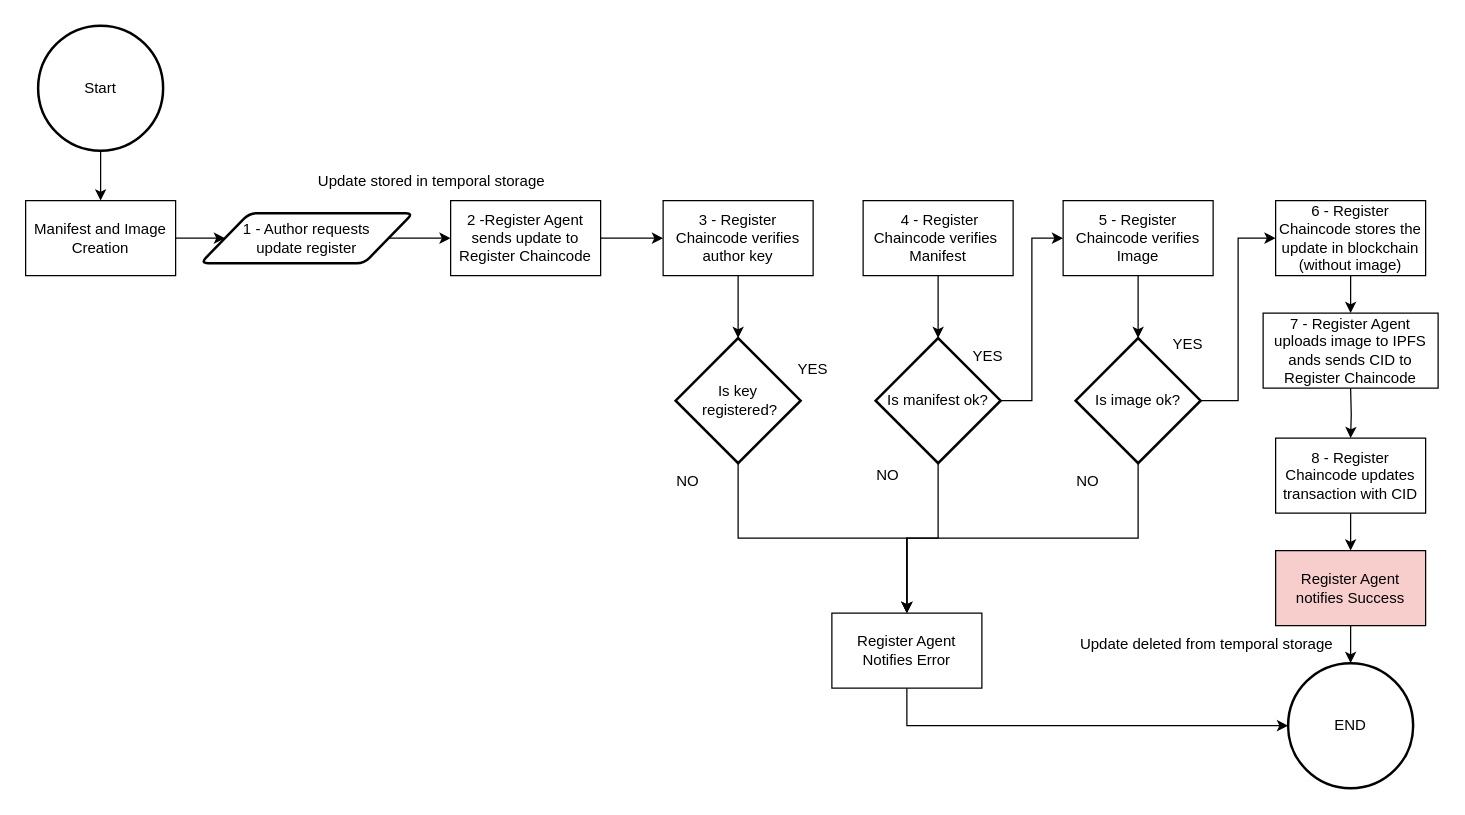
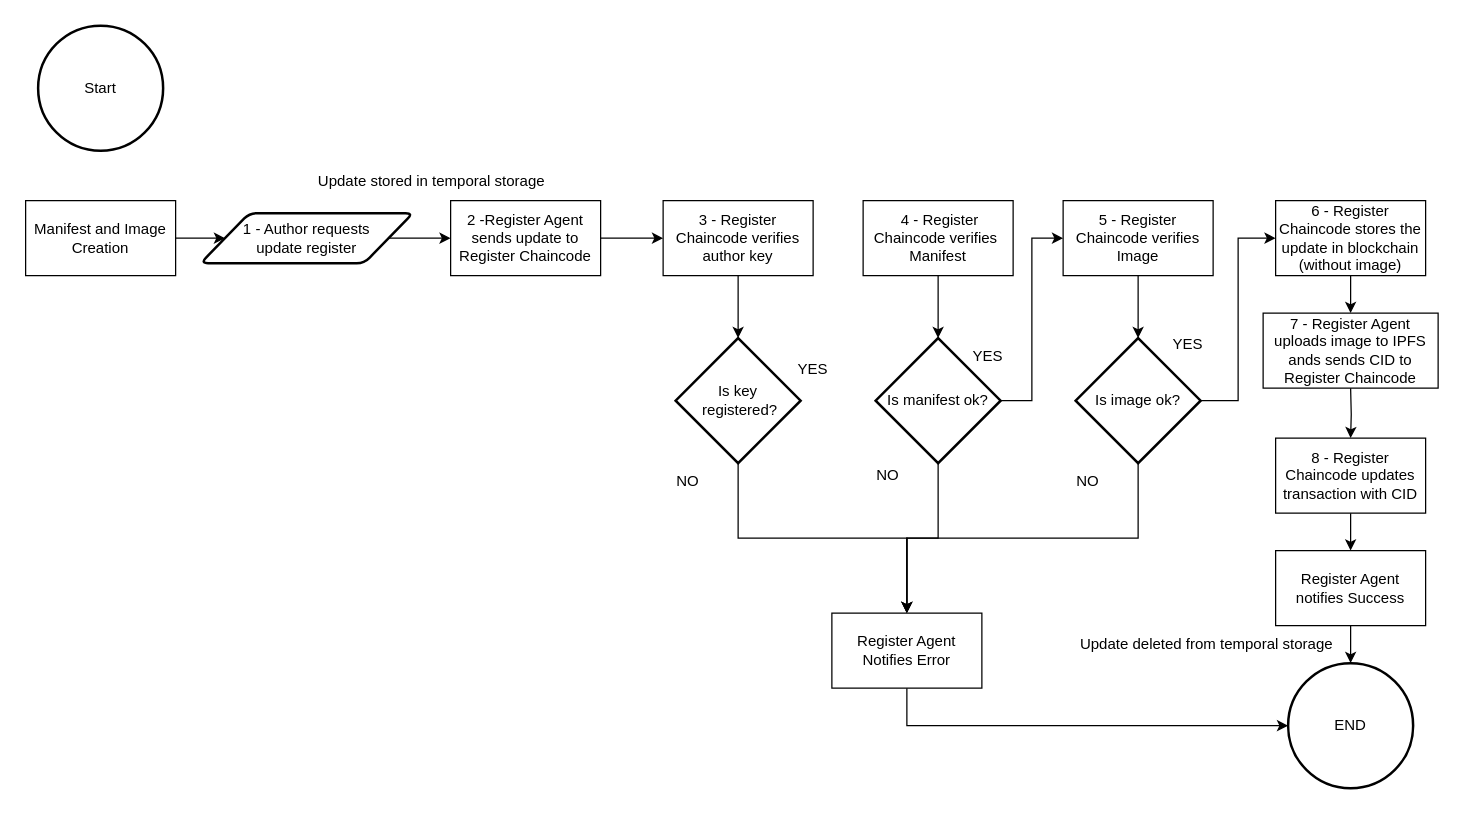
edge "Start" -> "Manifest and Image Creation": removed
node "Register Agent notifies Success": fillcolor #f8cecc -> #ffffff
